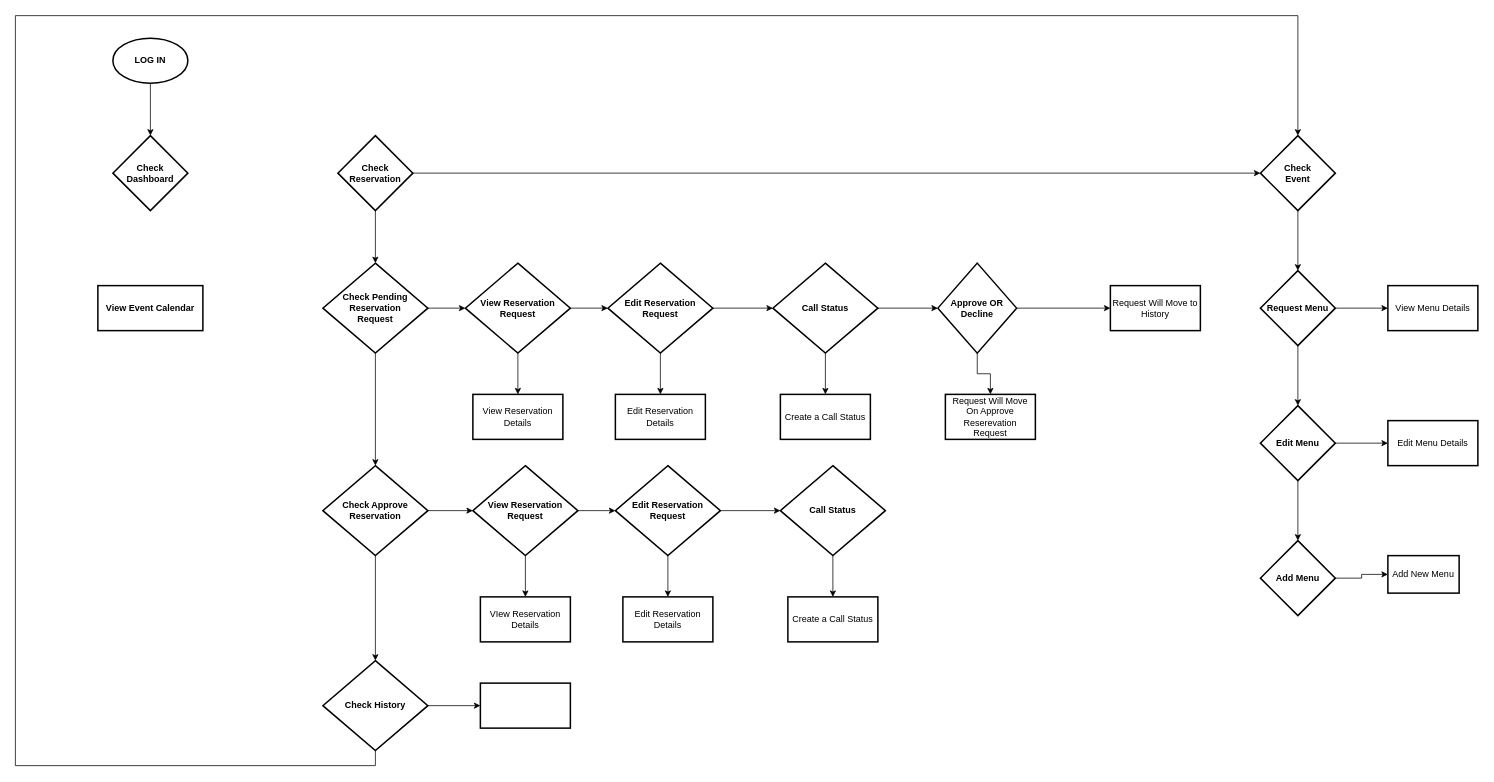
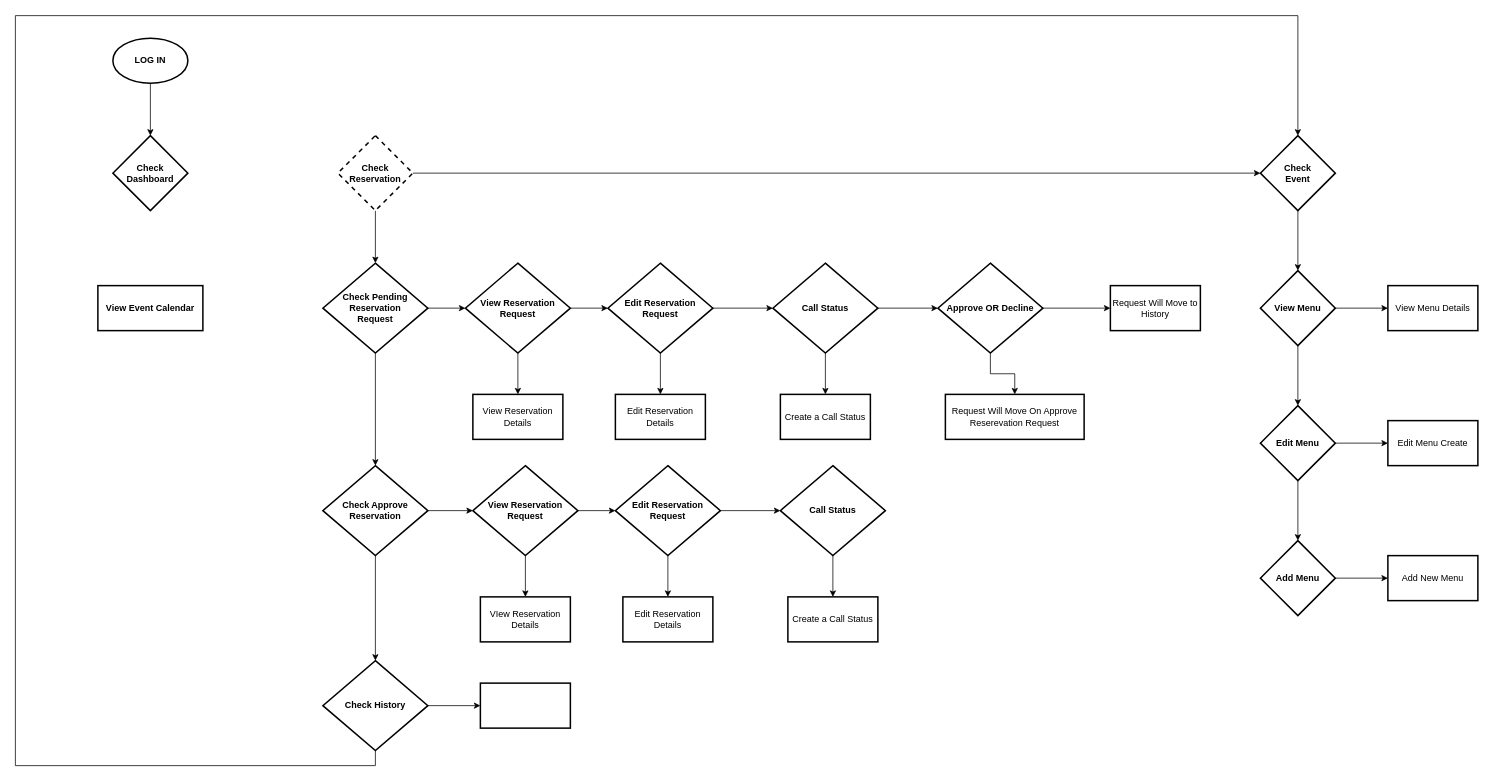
node "Check Reservation": style solid -> dashed
node "Approve OR Decline": size 79x90 -> 105x90
node "Request Menu": label "Request Menu" -> "View Menu"
node "Request Will Move On Approve Reserevation Request": size 90x45 -> 139x45
node "Edit Menu Details": label "Edit Menu Details" -> "Edit Menu Create"
node "Add New Menu": size 71x38 -> 90x45
